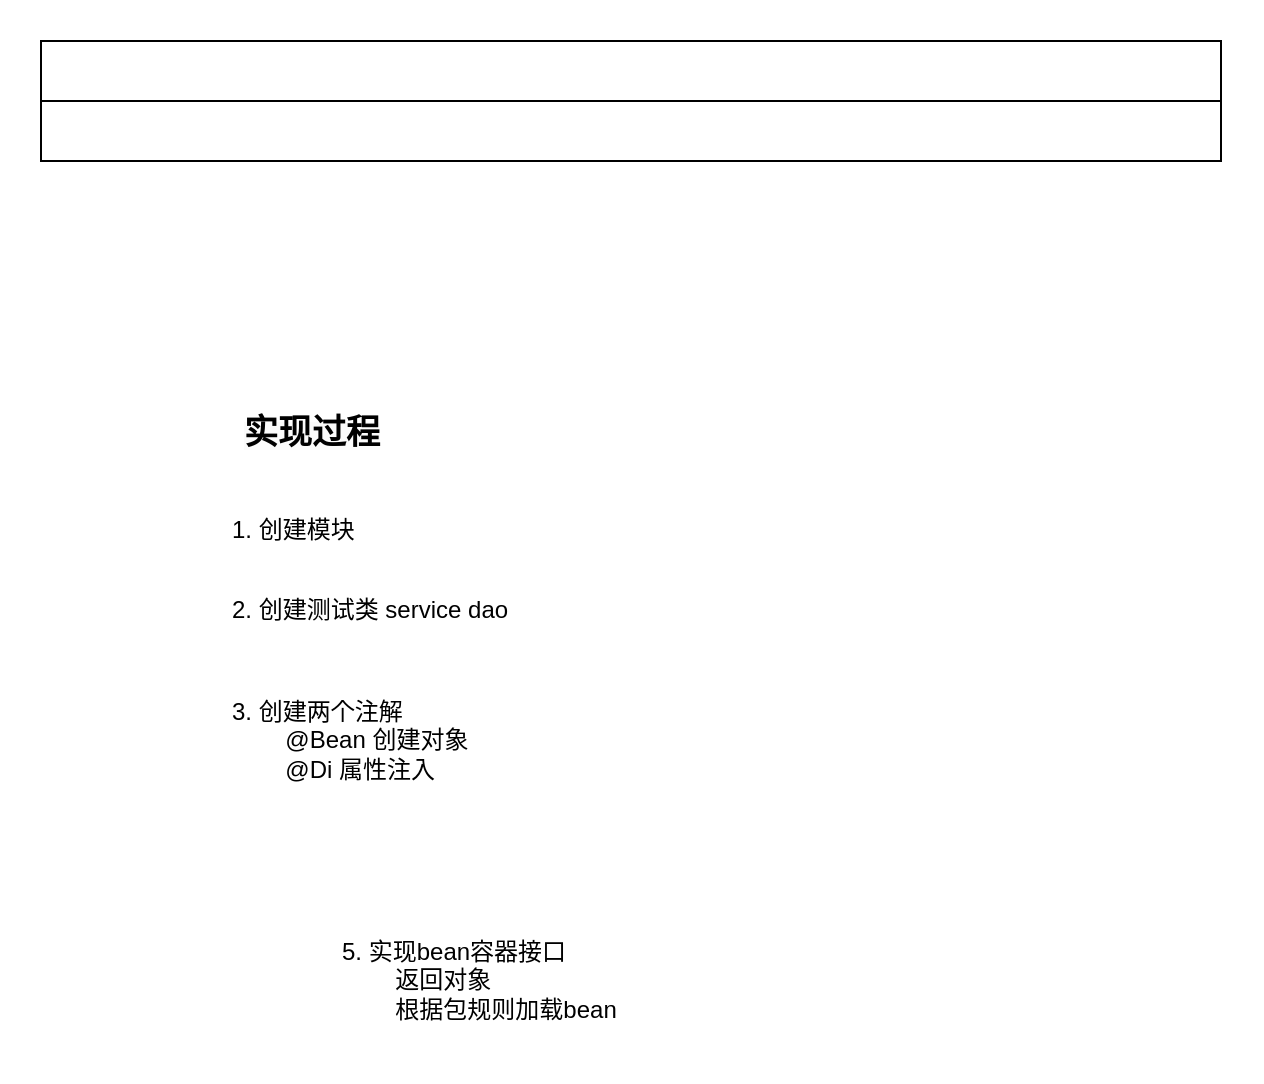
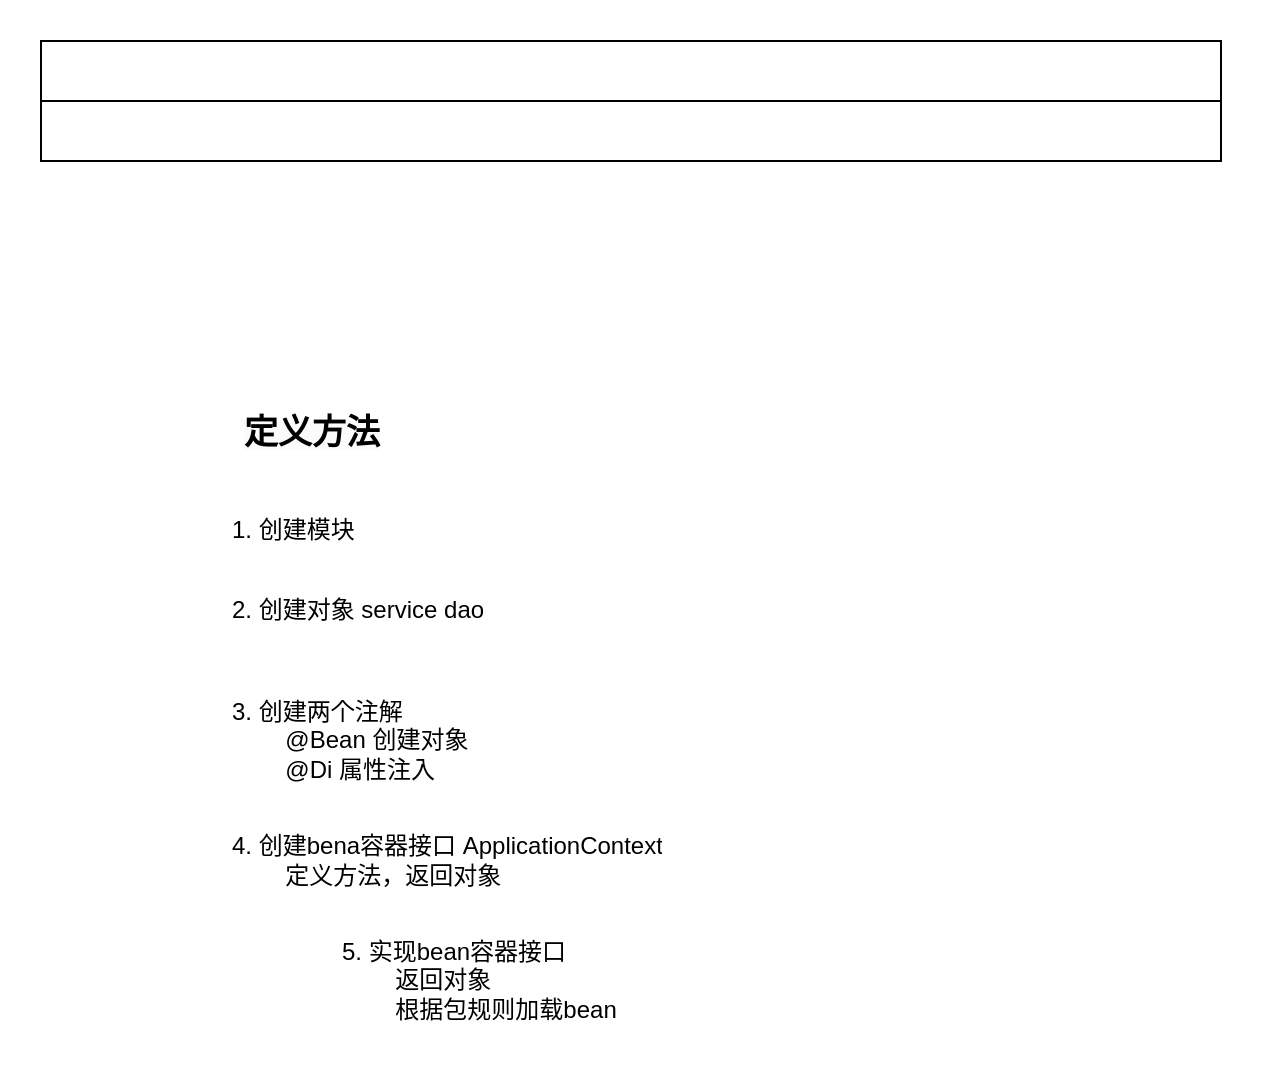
node "实现过程": label "实现过程" -> "定义方法"
node "2. 创建测试类 service dao": label "2. 创建测试类 service dao" -> "2. 创建对象 service dao"
node "4. 创建bena容器接口 ApplicationContext 定义方法，返回对象": added
